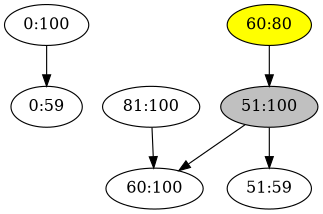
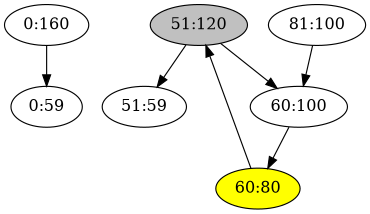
node "0:100": label "0:100" -> "0:160"
node "51:100": label "51:100" -> "51:120"
edge "60:100" -> "60:80": added
